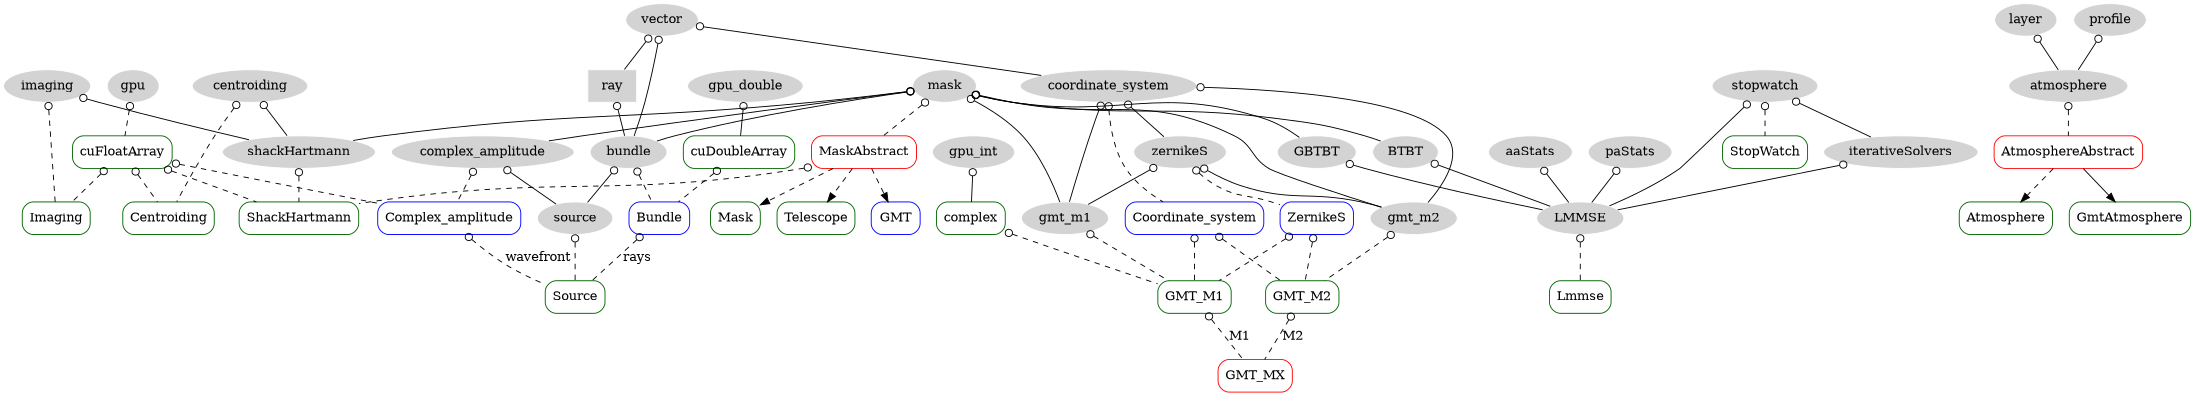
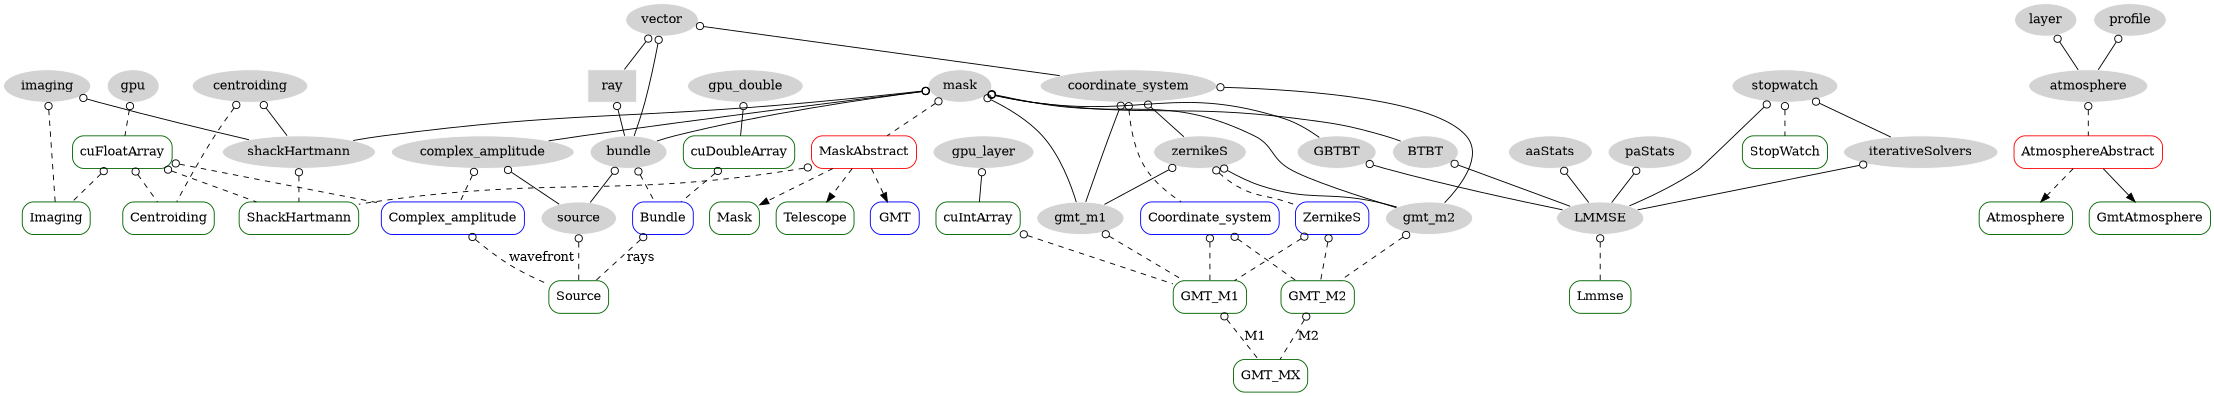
node "gpu_int": label "gpu_int" -> "gpu_layer"
node "complex": label "complex" -> "cuIntArray"
node "GMT_MX": color red -> darkgreen
